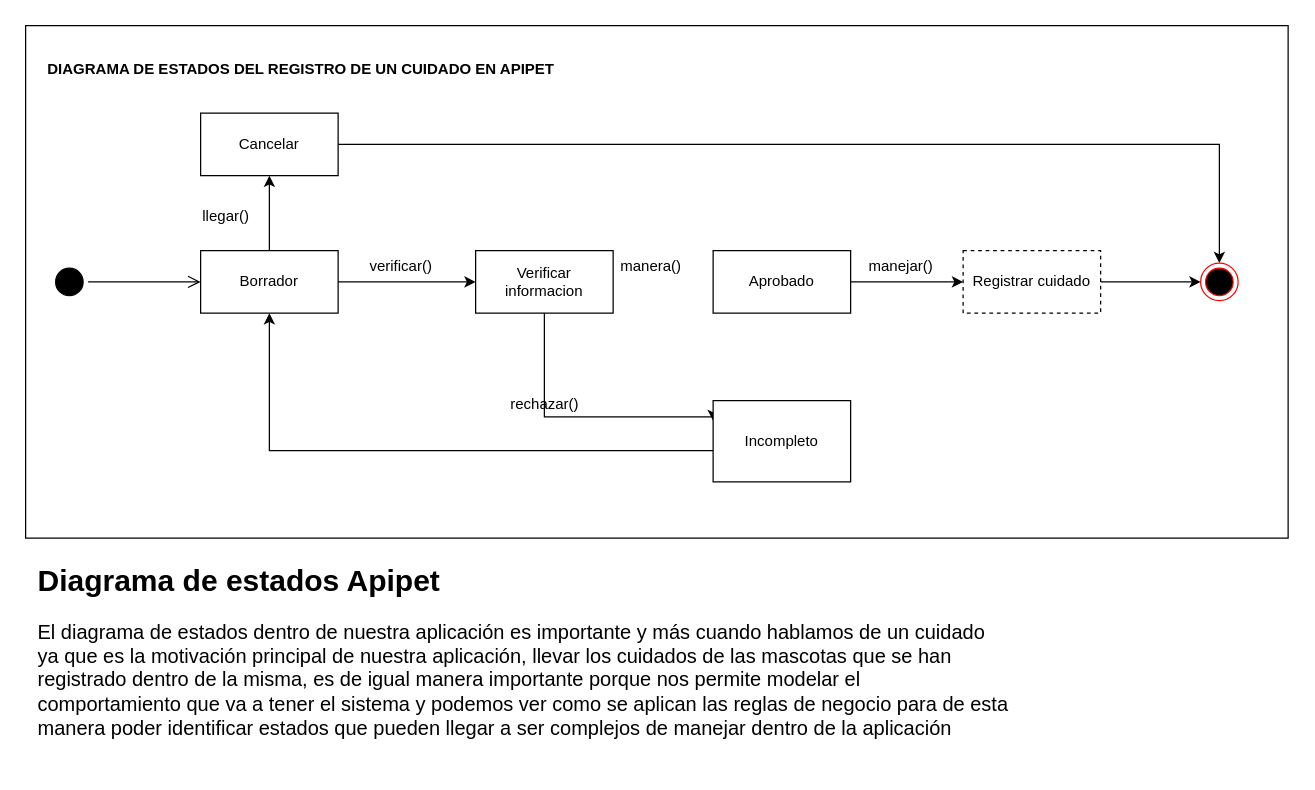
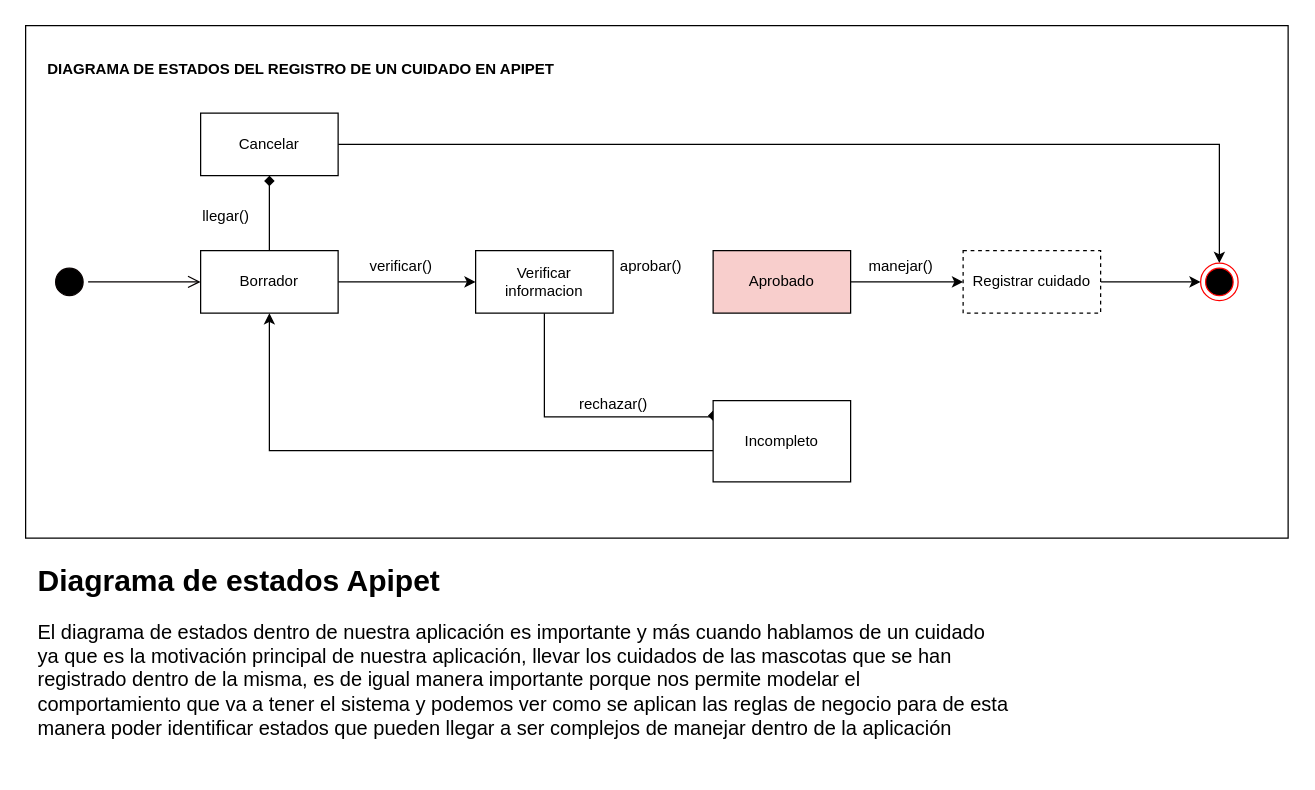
edge "Borrador" -> "Cancelar": arrowhead classic -> diamond
node "manera()": label "manera()" -> "aprobar()"
node "Aprobado": fillcolor #ffffff -> #f8cecc
node "rechazar()": moved (544, 404) -> (613, 404)
edge "Verificar informacion" -> "Incompleto": arrowhead classic -> diamond
